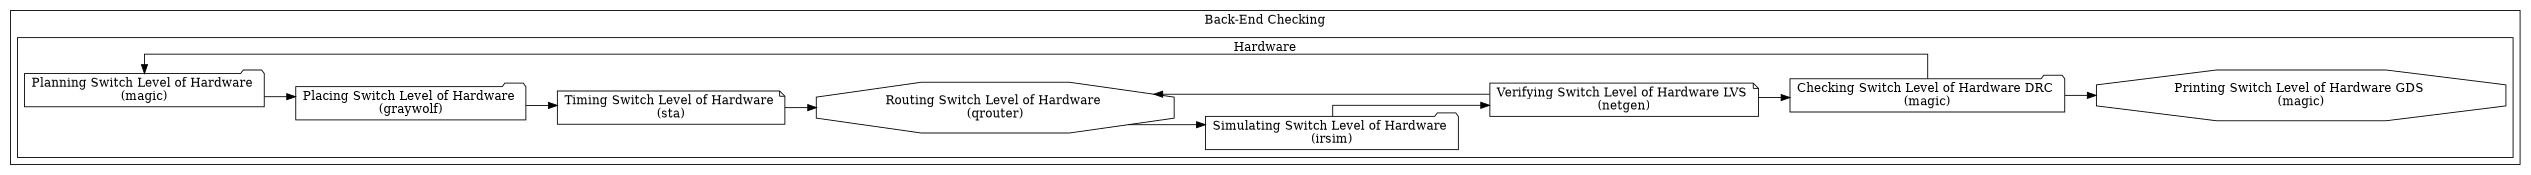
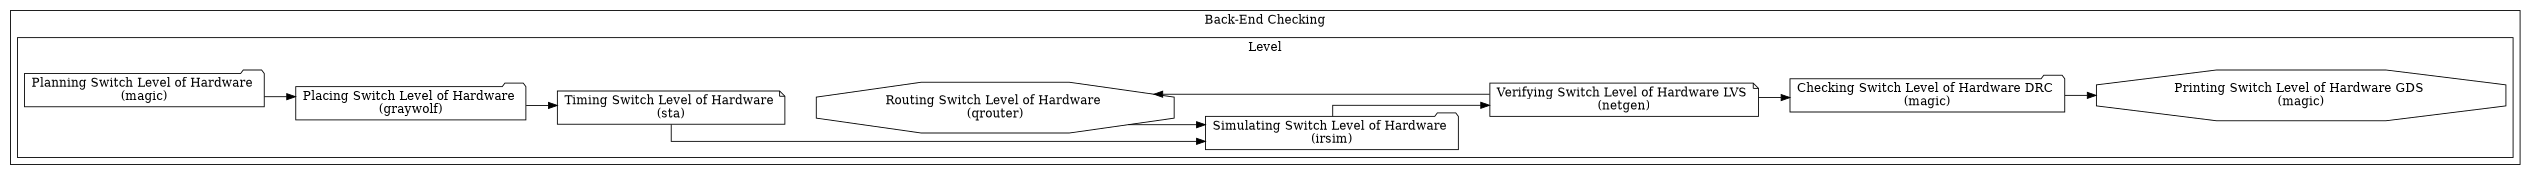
cluster "Hardware": label "Hardware" -> "Level"
edge "Checking Switch Level of Hardware DRC (magic)" -> "Planning Switch Level of Hardware (magic)": removed
edge "Timing Switch Level of Hardware (sta)" -> "Routing Switch Level of Hardware (qrouter)": now "Timing Switch Level of Hardware (sta)" -> "Simulating Switch Level of Hardware (irsim)"
